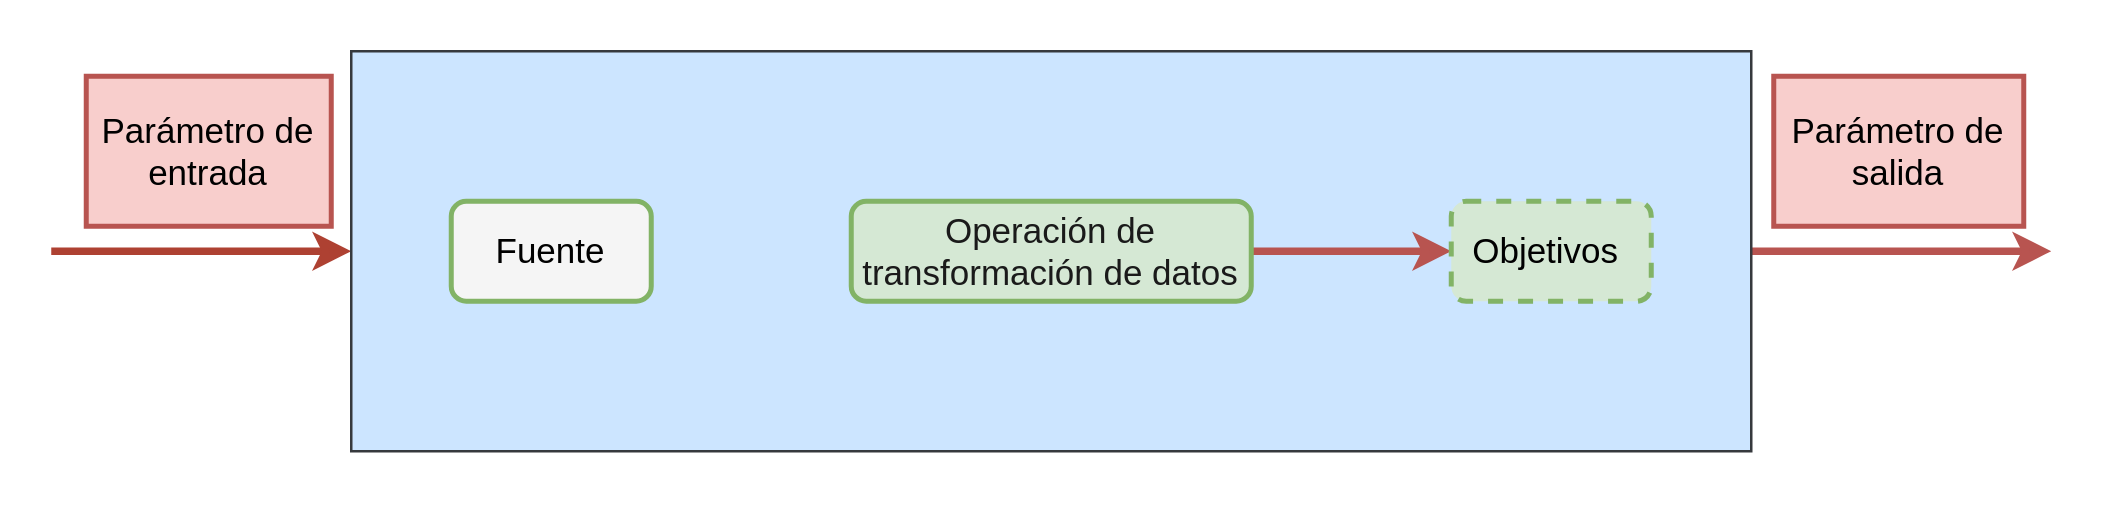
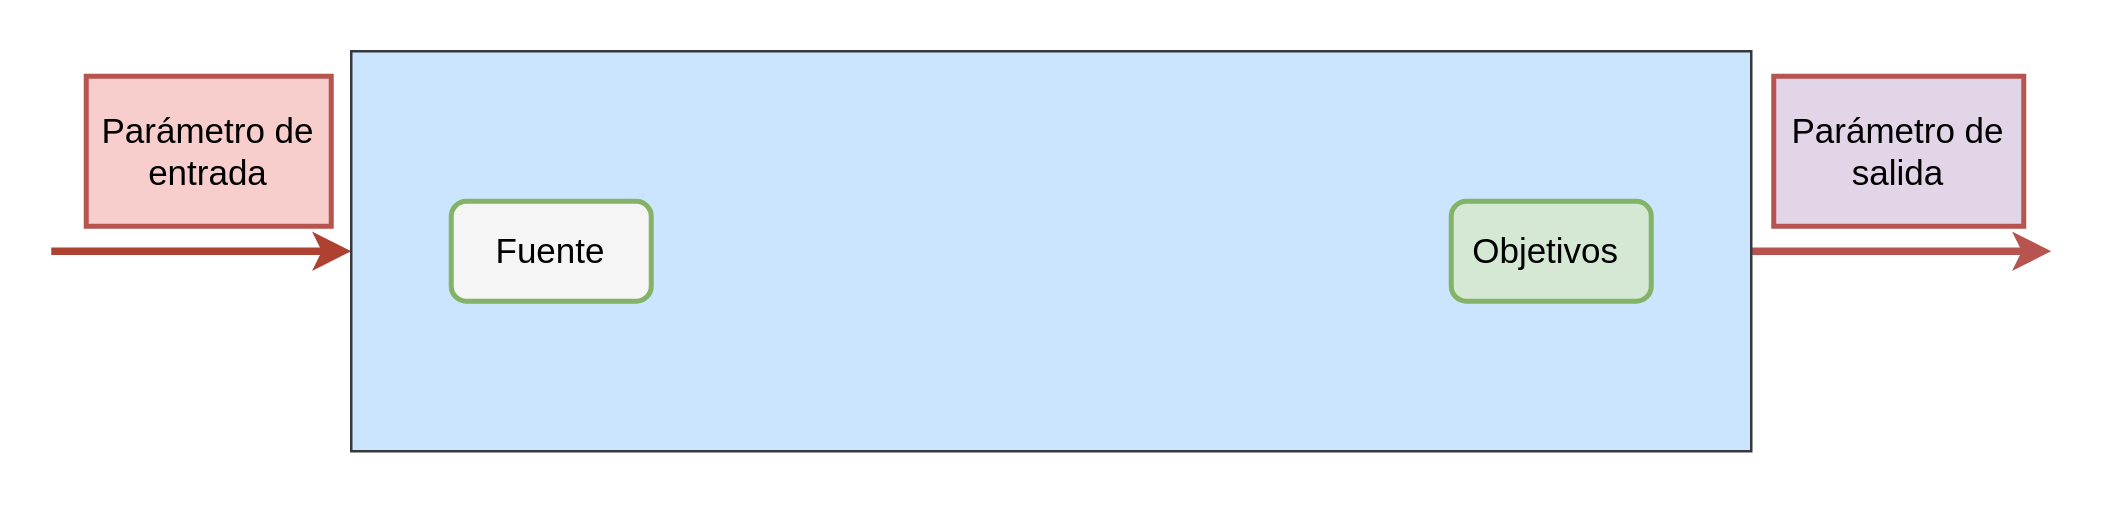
node "Parámetro de salida": fillcolor #f8cecc -> #e1d5e7
node "Operación de transformación de datos": removed
edge "Operación de transformación de datos" -> "Objetivos": removed
node "Objetivos": style dashed -> solid
